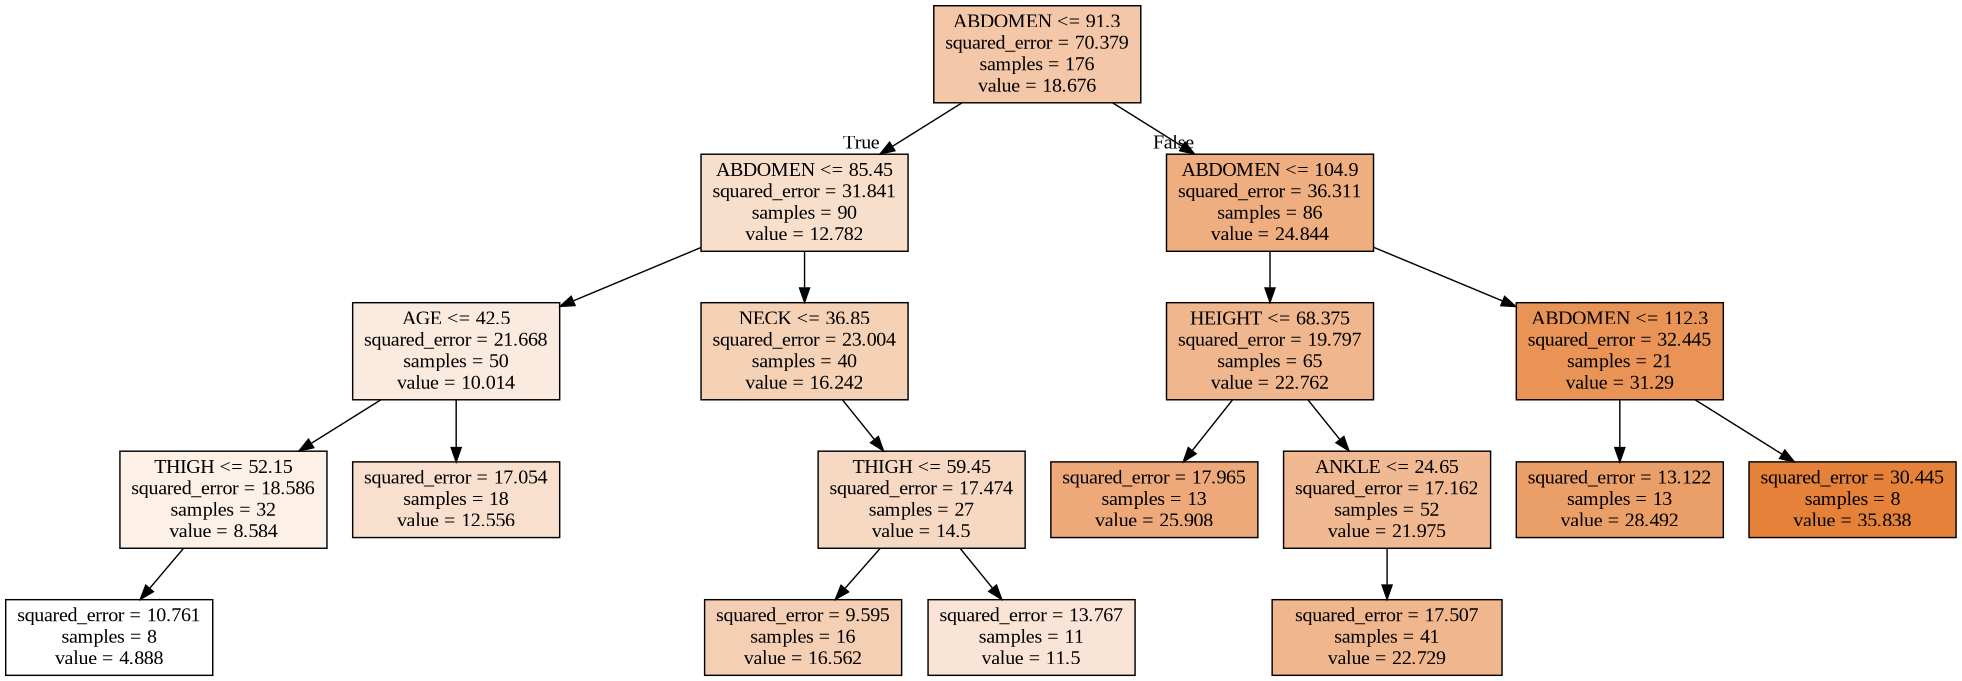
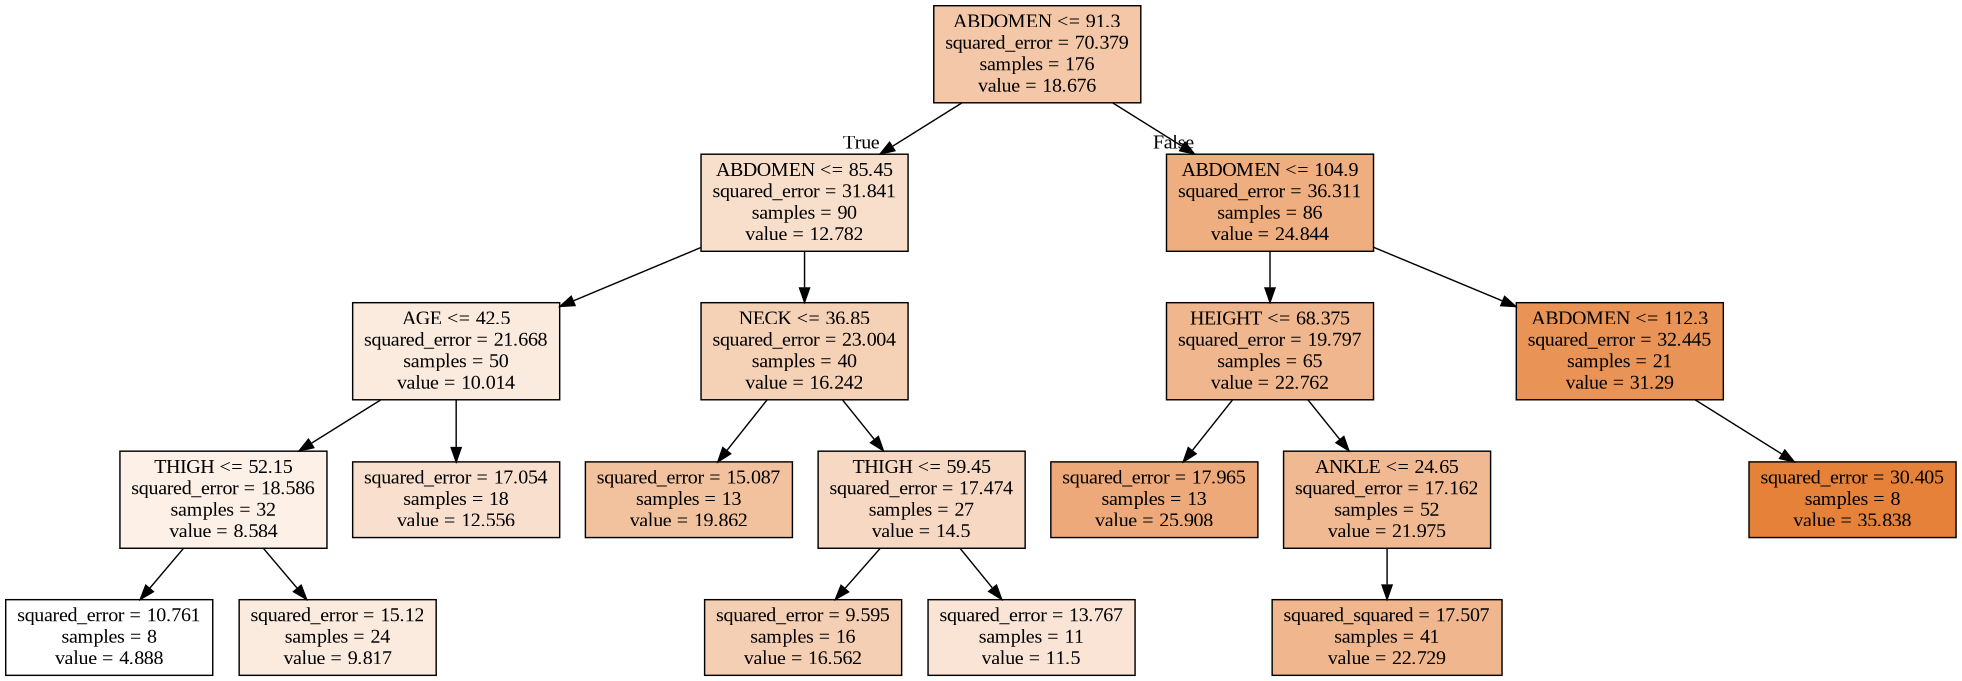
node "squared_error = 15.087 samples = 13 value = 19.862": added
node "squared_error = 13.122 samples = 13 value = 28.492": removed
node "squared_error = 30.445 samples = 8 value = 35.838": label "squared_error = 30.445 samples = 8 value = 35.838" -> "squared_error = 30.405 samples = 8 value = 35.838"
node "squared_error = 15.12 samples = 24 value = 9.817": added
node "squared_error = 17.507 samples = 41 value = 22.729": label "squared_error = 17.507 samples = 41 value = 22.729" -> "squared_squared = 17.507 samples = 41 value = 22.729"
